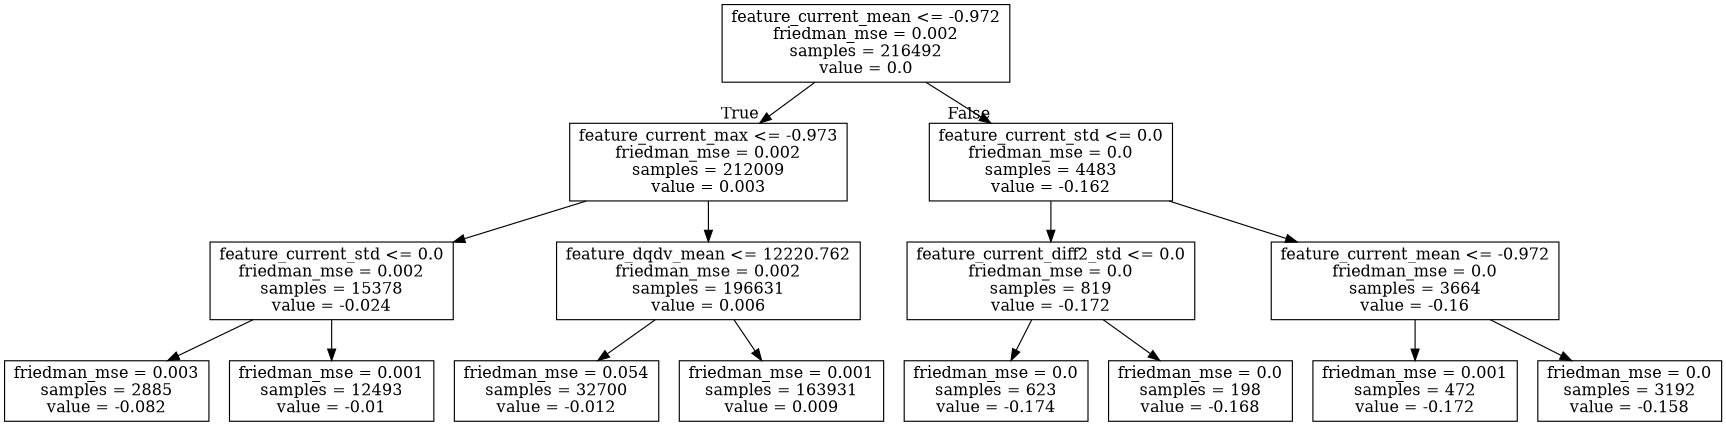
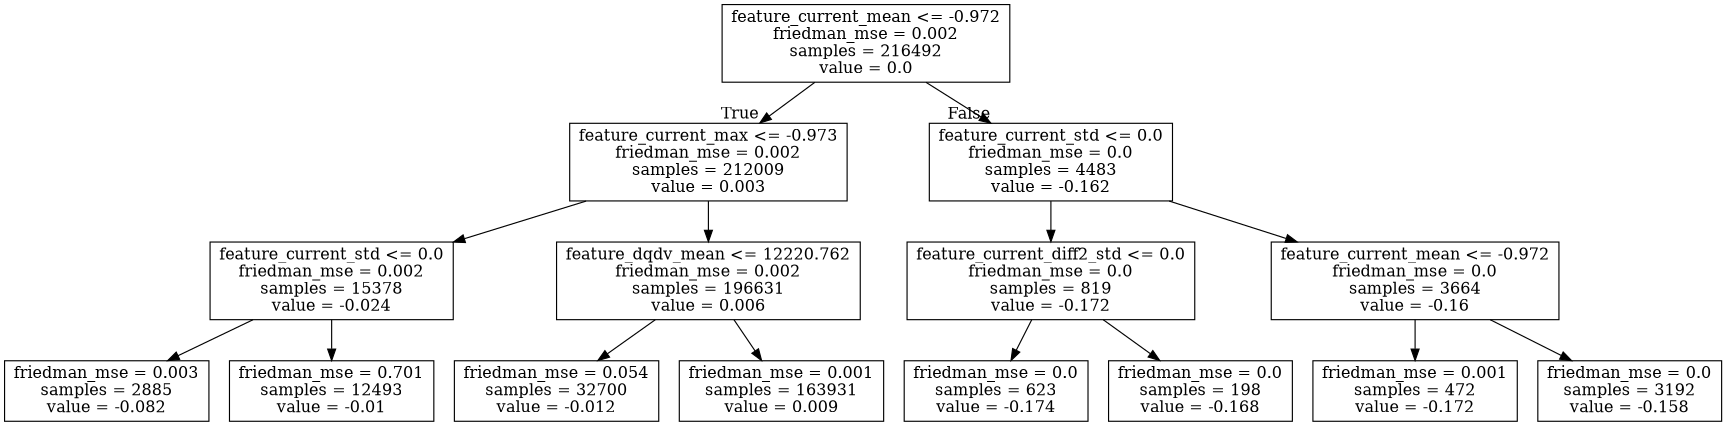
node "friedman_mse = 0.001 samples = 12493 value = -0.01": label "friedman_mse = 0.001 samples = 12493 value = -0.01" -> "friedman_mse = 0.701 samples = 12493 value = -0.01"
